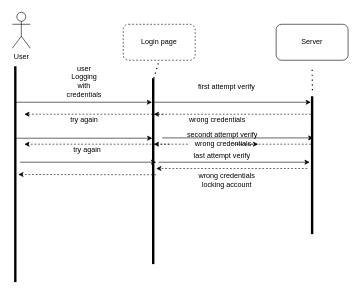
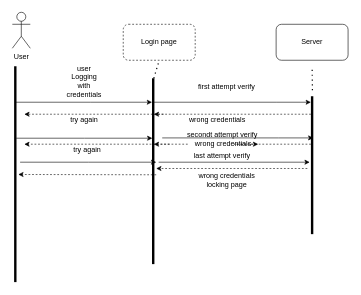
node "wrong credentials locking account": label "wrong credentials locking account" -> "wrong credentials locking page"
